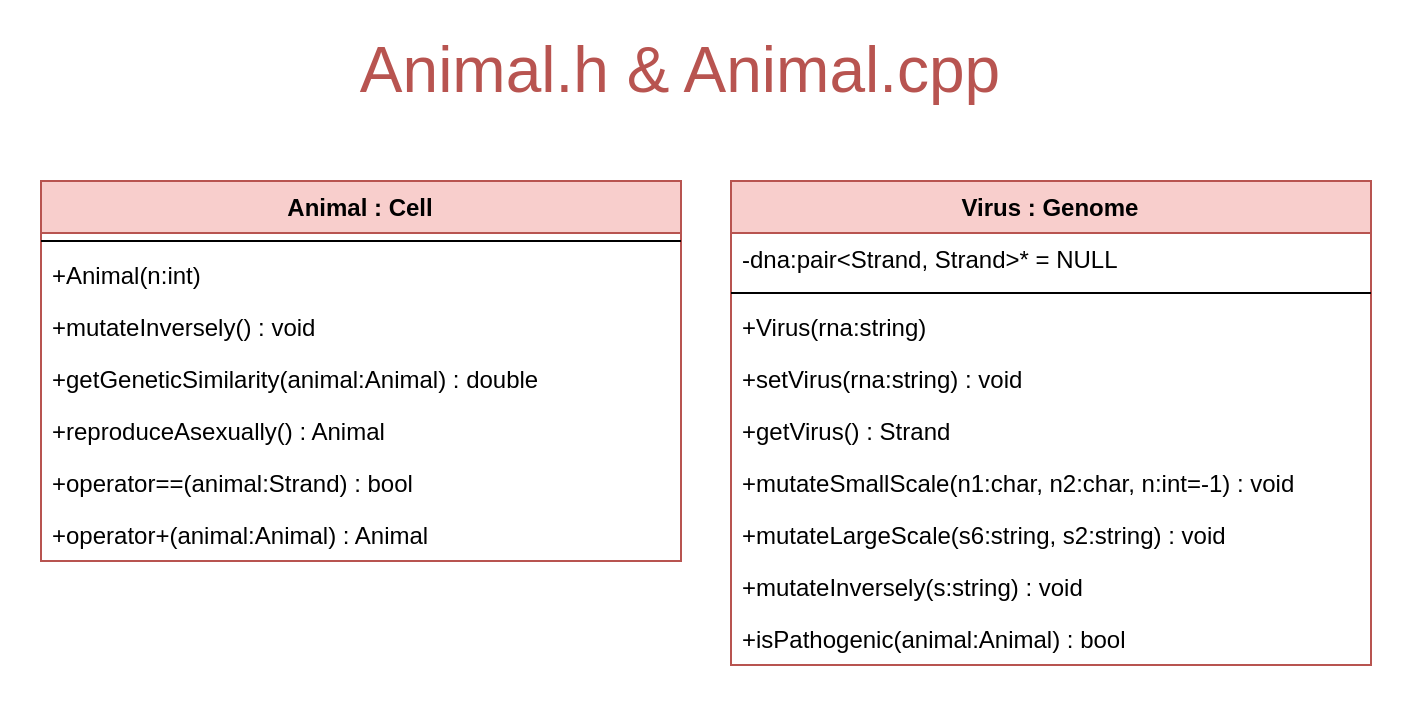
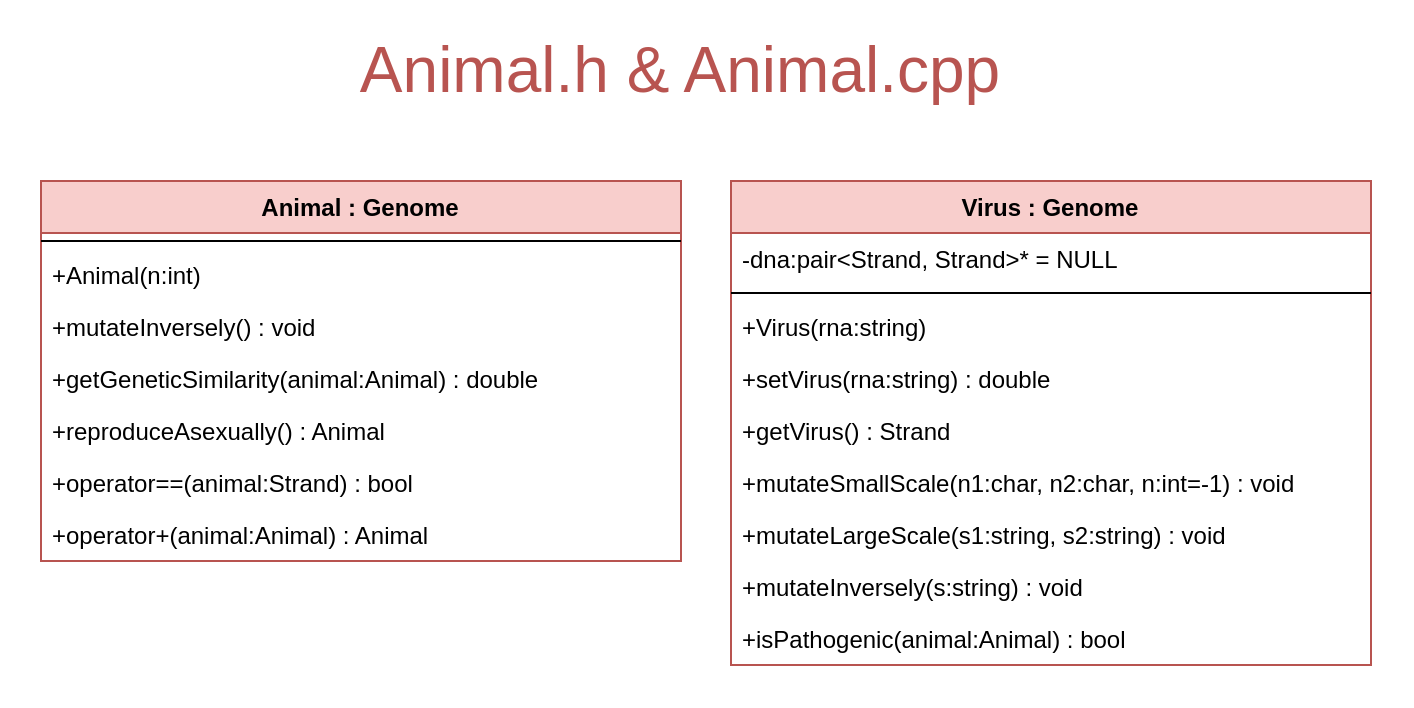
node "Animal : Cell": label "Animal : Cell" -> "Animal : Genome"
node "+setVirus(rna:string) : void": label "+setVirus(rna:string) : void" -> "+setVirus(rna:string) : double"
node "+mutateLargeScale(s6:string, s2:string) : void": label "+mutateLargeScale(s6:string, s2:string) : void" -> "+mutateLargeScale(s1:string, s2:string) : void"
